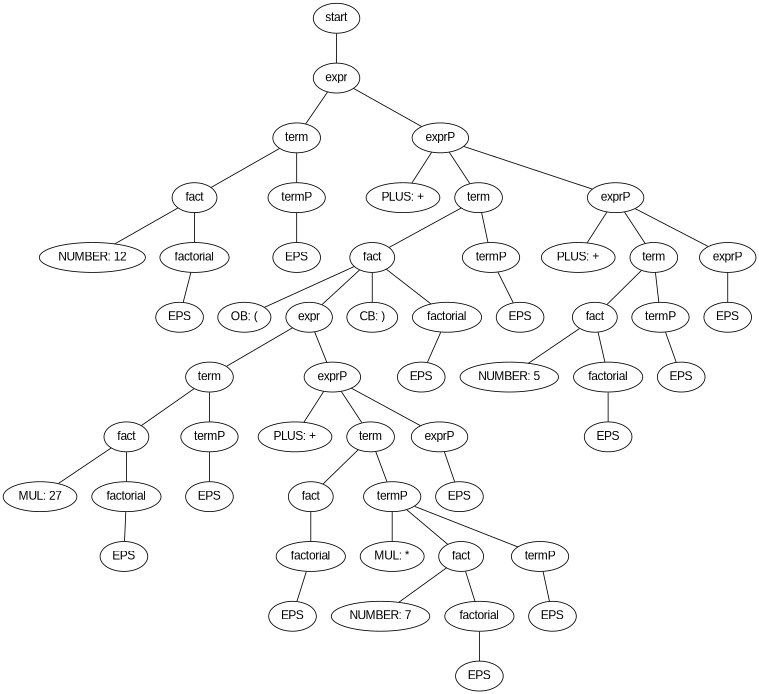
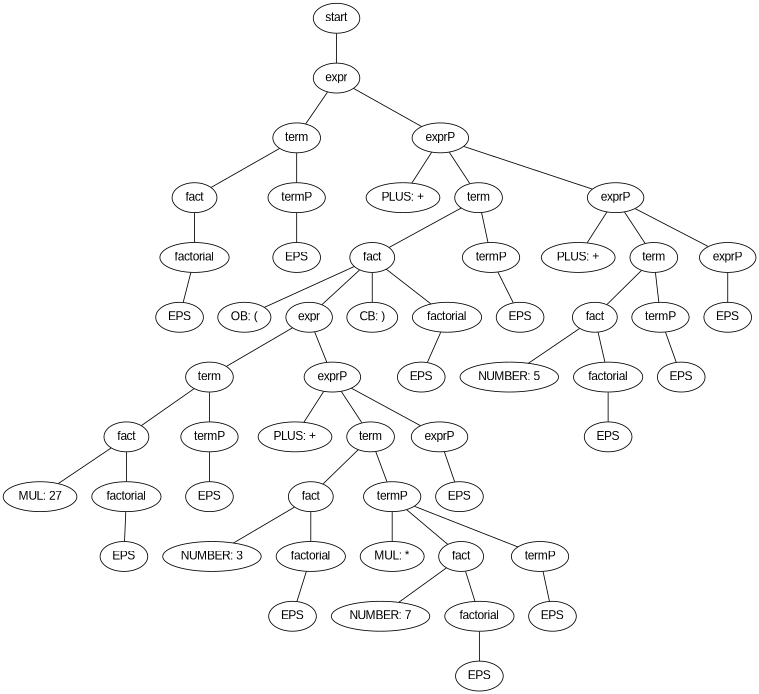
node "NUMBER: 12": removed
node "NUMBER: 3": added
